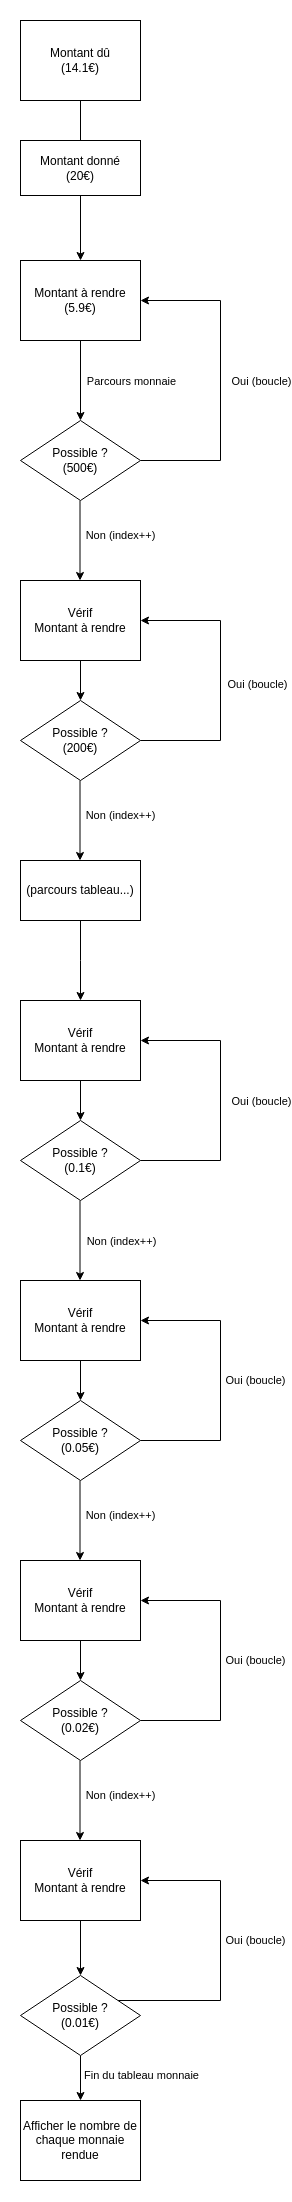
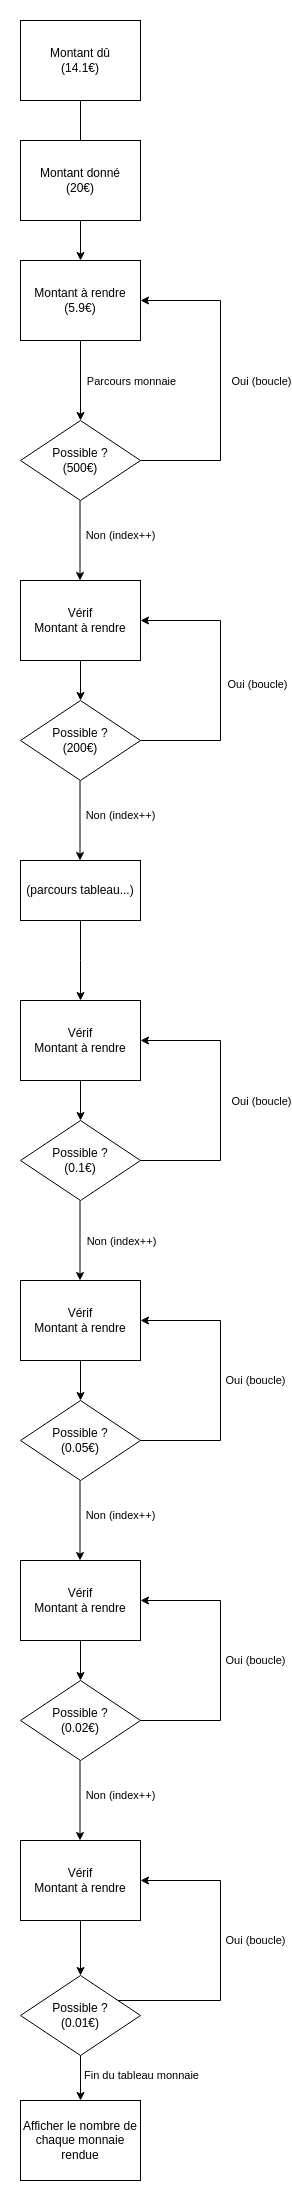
node "Montant donné (20€)": size 120x55 -> 120x80
